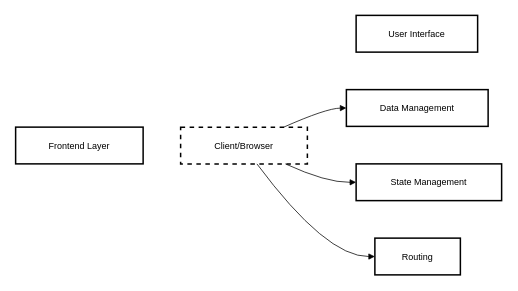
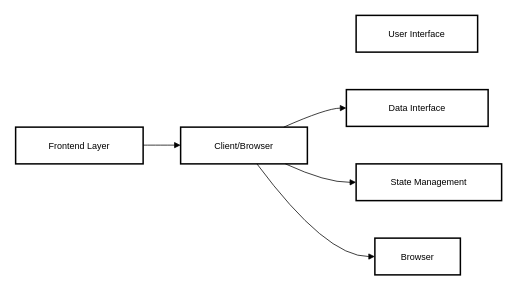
node "Data Management": label "Data Management" -> "Data Interface"
edge "Frontend Layer" -> "Client/Browser": added
node "Client/Browser": style dashed -> solid
node "Routing": label "Routing" -> "Browser"
